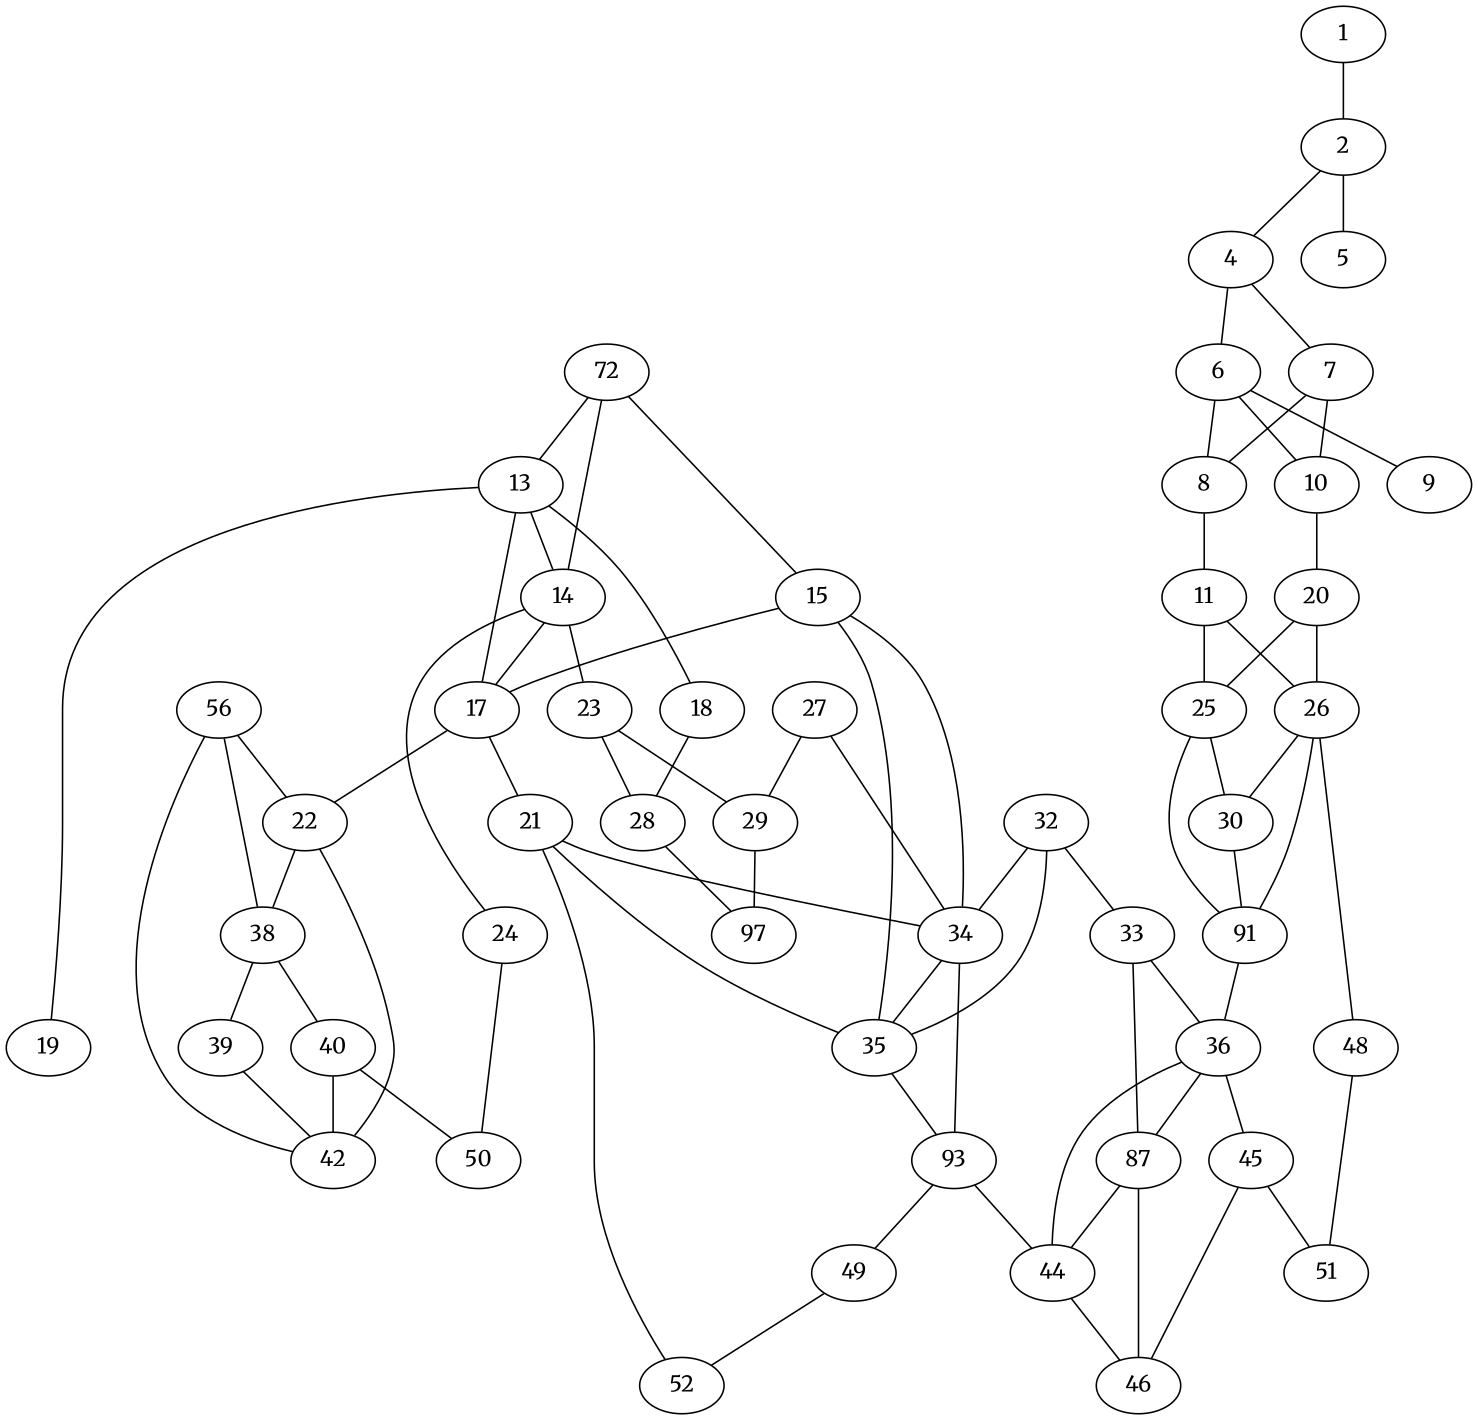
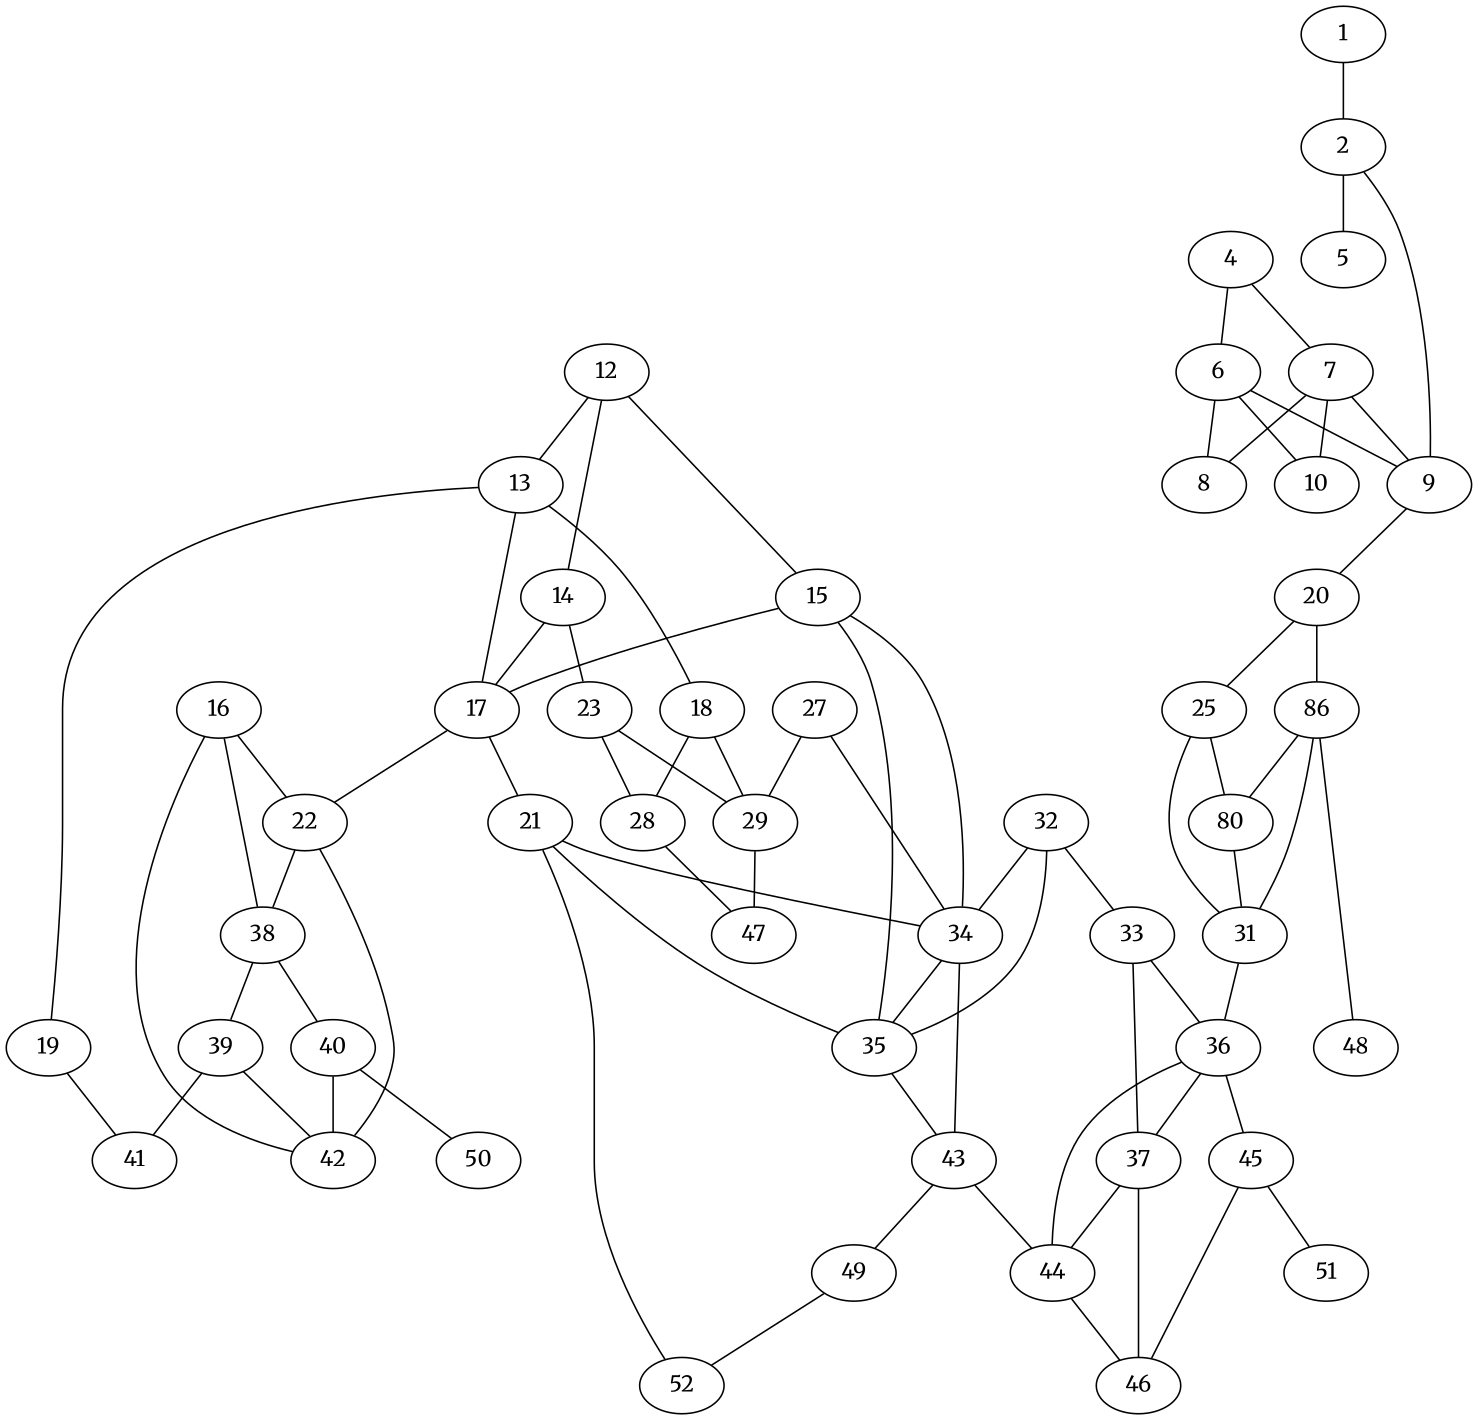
edge "2" -- "4": now "2" -- "9"
node "72": label "72" -> "12"
edge "7" -- "9": added
edge "13" -- "14": removed
edge "10" -- "20": now "9" -- "20"
node "11": removed
node "56": label "56" -> "16"
node "26": label "26" -> "86"
edge "18" -- "29": added
node "30": label "30" -> "80"
node "24": removed
node "97": label "97" -> "47"
node "91": label "91" -> "31"
node "41": added
node "93": label "93" -> "43"
node "87": label "87" -> "37"
edge "48" -- "51": removed
